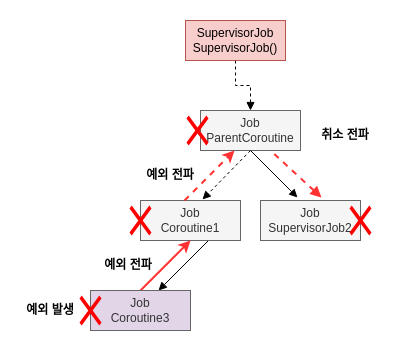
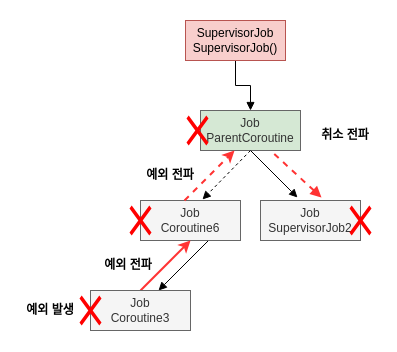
edge "SupervisorJob SupervisorJob()" -> "Job ParentCoroutine": style dashed -> solid
node "Job ParentCoroutine": fillcolor #f5f5f5 -> #d5e8d4
node "Job Coroutine1": label "Job Coroutine1" -> "Job Coroutine6"
node "Job Coroutine3": fillcolor #e1d5e7 -> #f5f5f5
